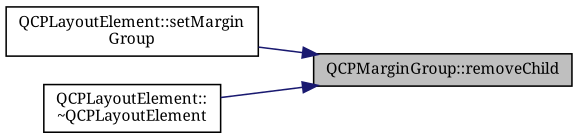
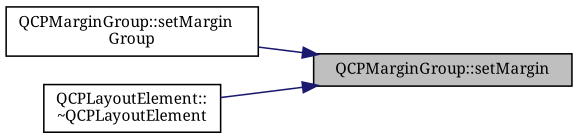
node "QCPLayoutElement::setMargin Group": label "QCPLayoutElement::setMargin Group" -> "QCPMarginGroup::setMargin Group"
node "QCPMarginGroup::removeChild": label "QCPMarginGroup::removeChild" -> "QCPMarginGroup::setMargin"
